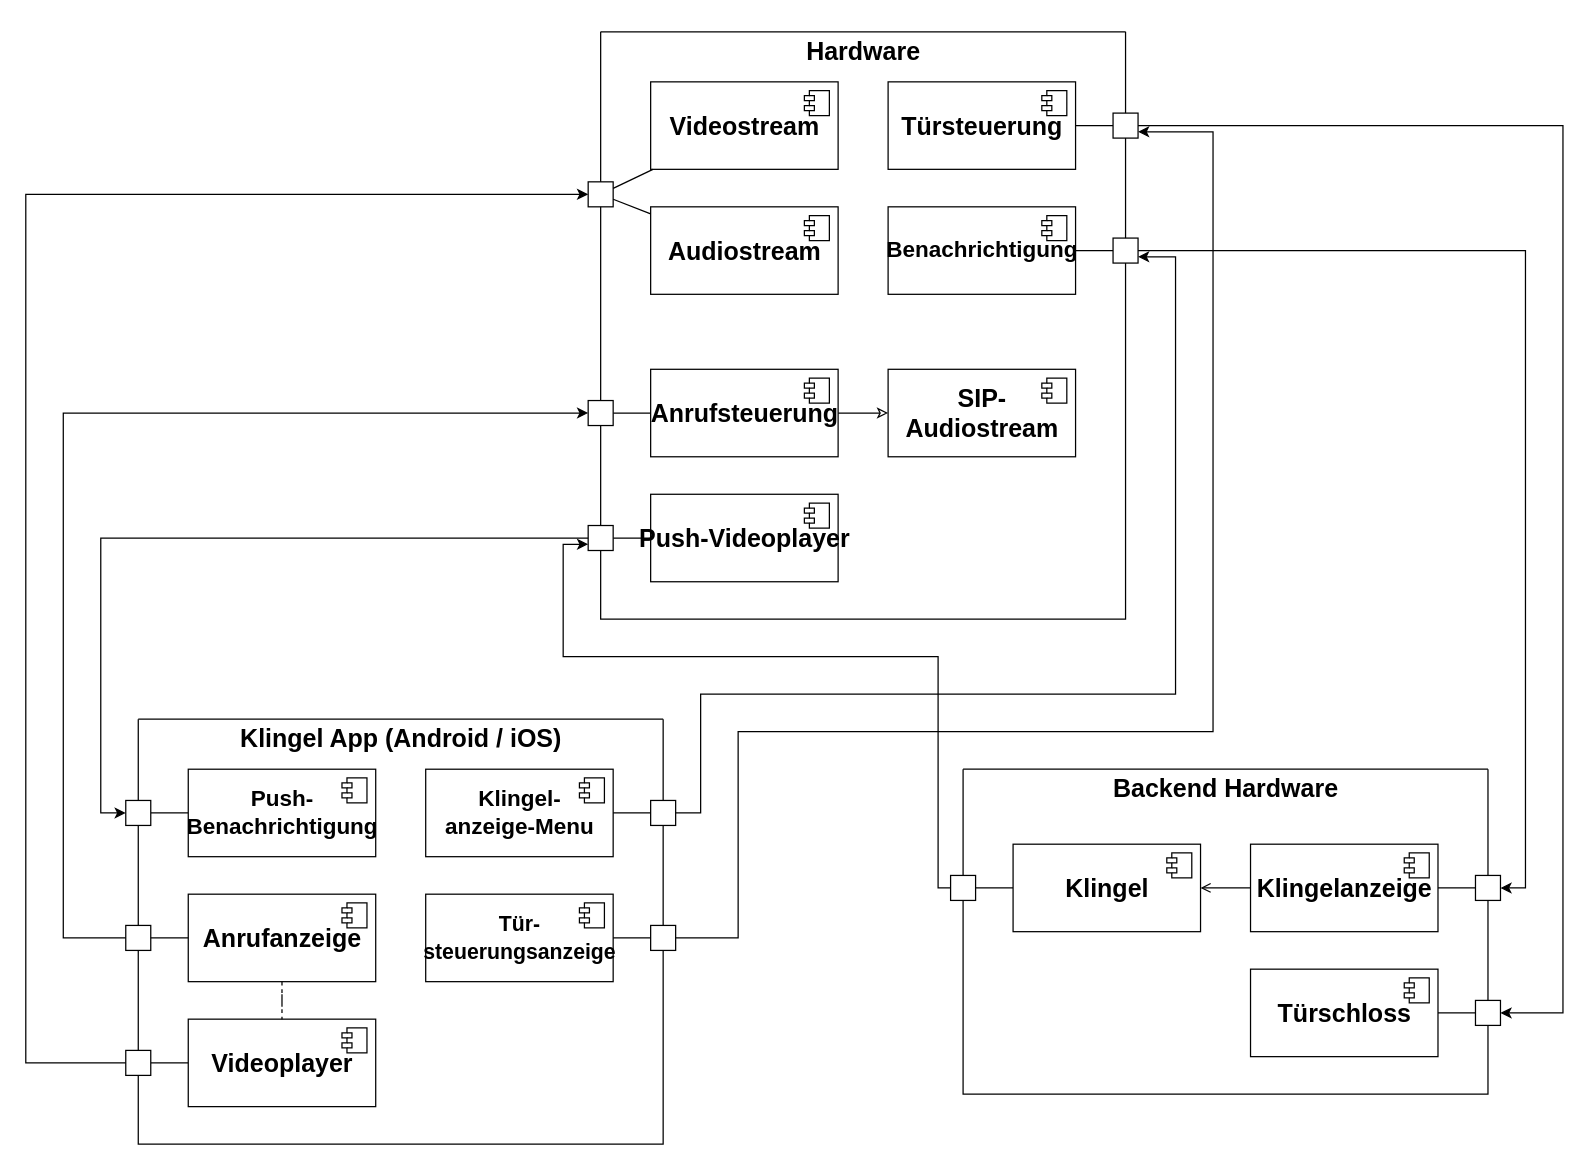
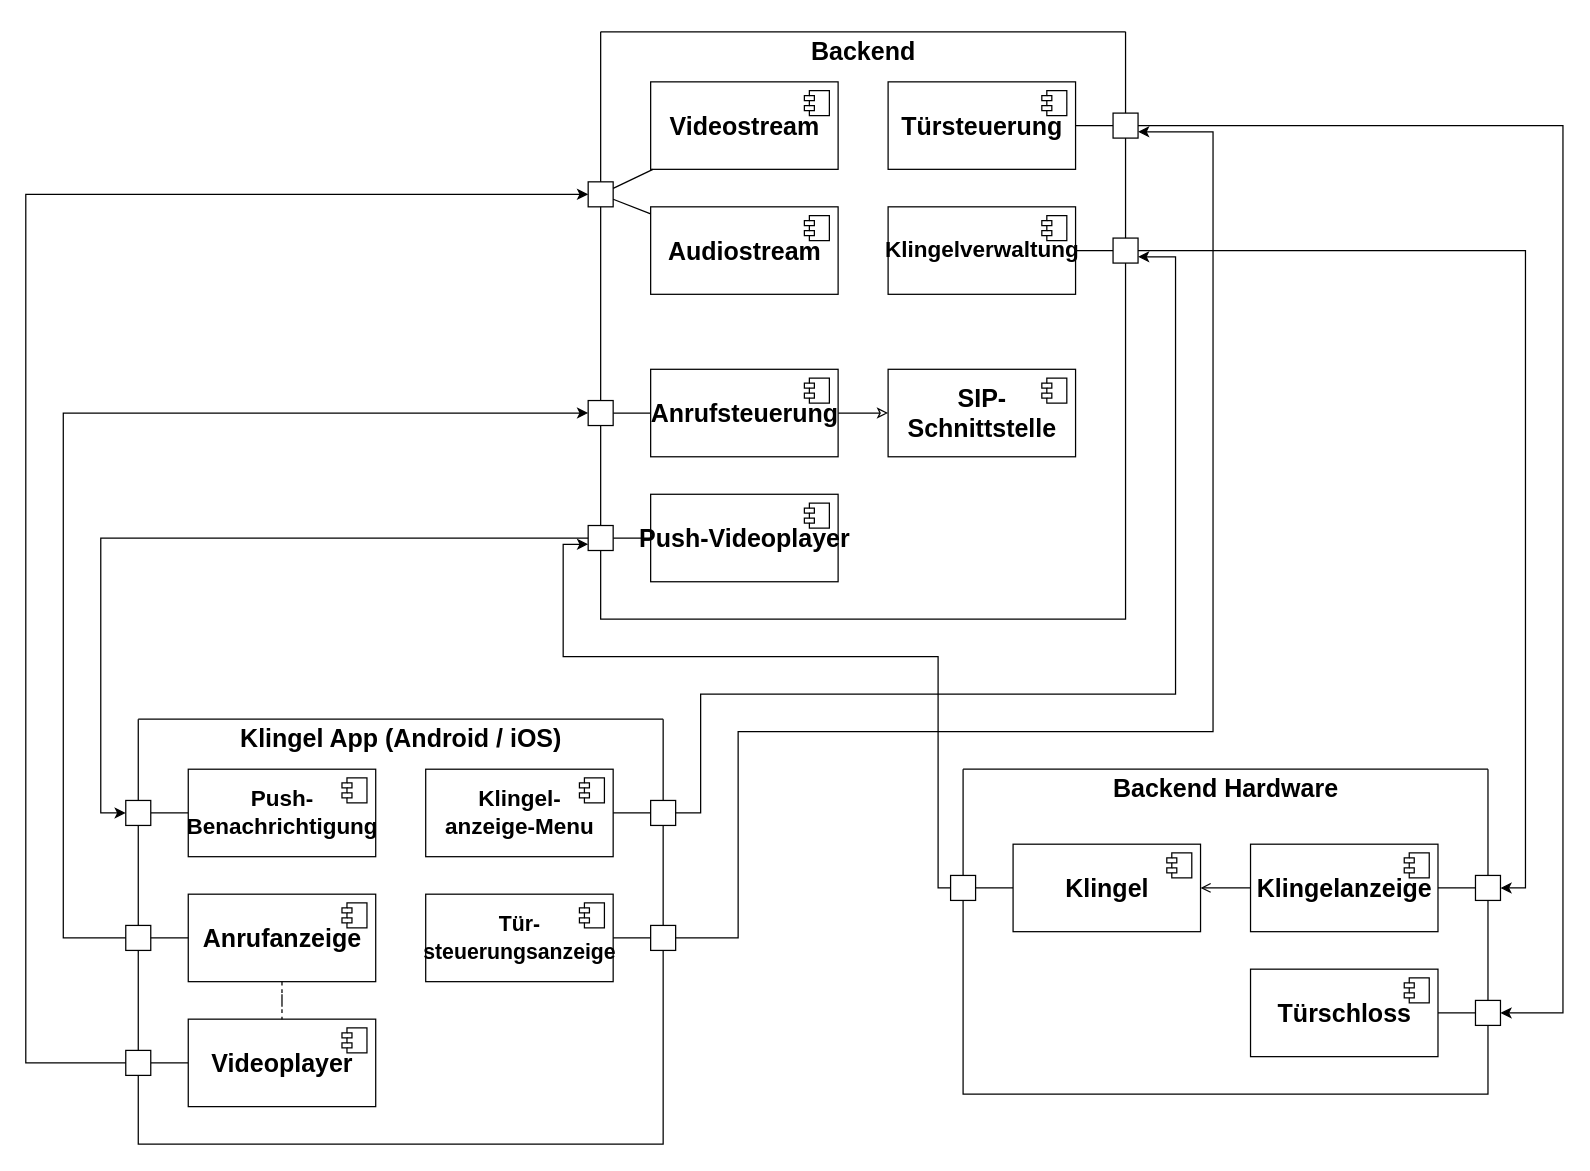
node "Hardware": label "Hardware" -> "Backend"
node "Benachrichtigung": label "Benachrichtigung" -> "Klingelverwaltung"
node "SIP- Audiostream": label "SIP- Audiostream" -> "SIP- Schnittstelle"
